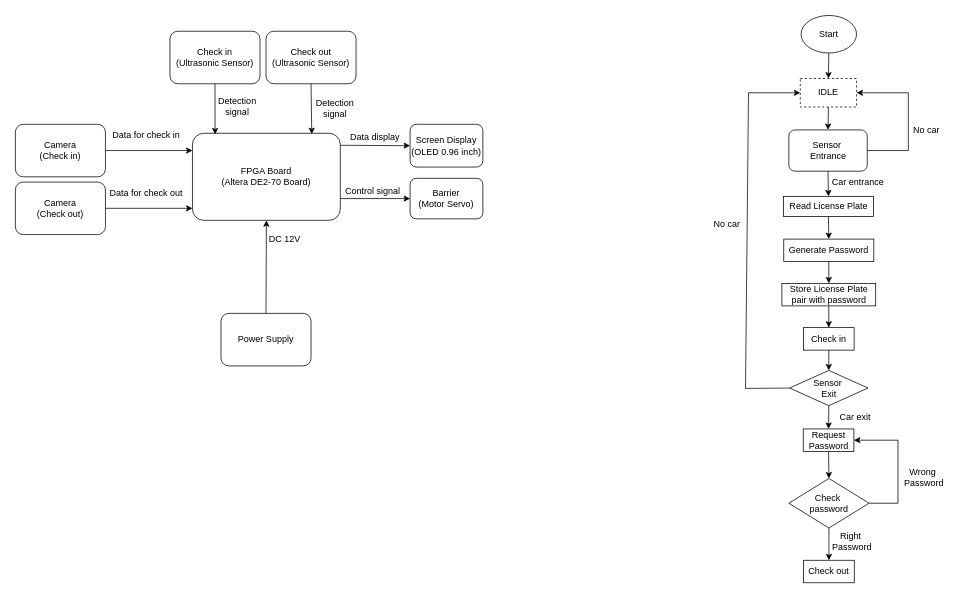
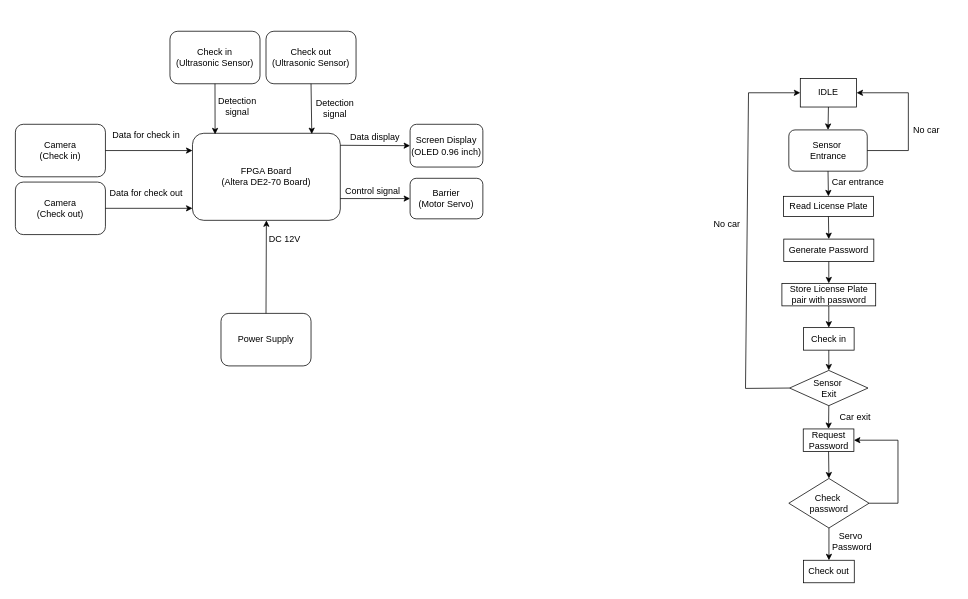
node "Start": removed
edge "Start" -> "IDLE": removed
node "IDLE": style dashed -> solid
node "Wrong Password": removed
node "Right Password": label "Right Password" -> "Servo Password"
